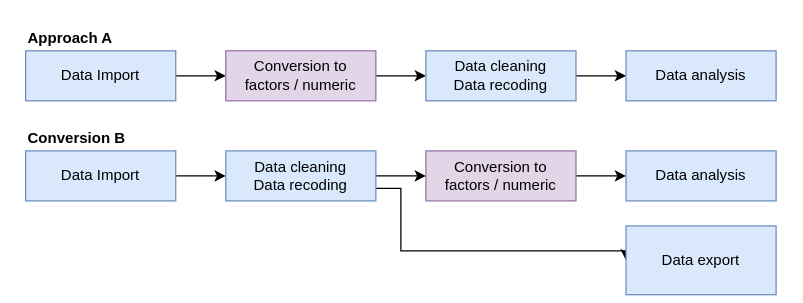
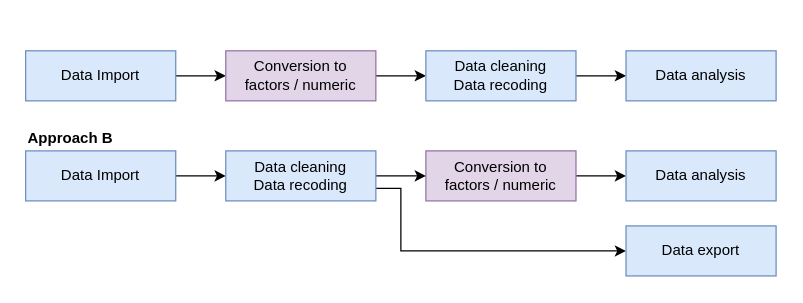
node "Approach A": removed
node "Conversion B": label "Conversion B" -> "Approach B"
node "Data export": size 150x69 -> 150x50
